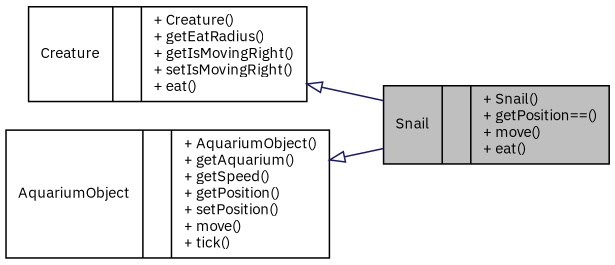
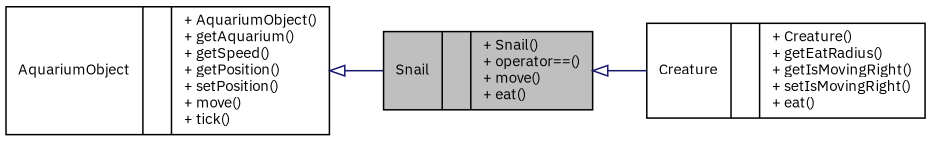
edge "Snail" -> "Creature": reversed
node "Snail": text "+ getPosition==()" -> "+ operator==()"
